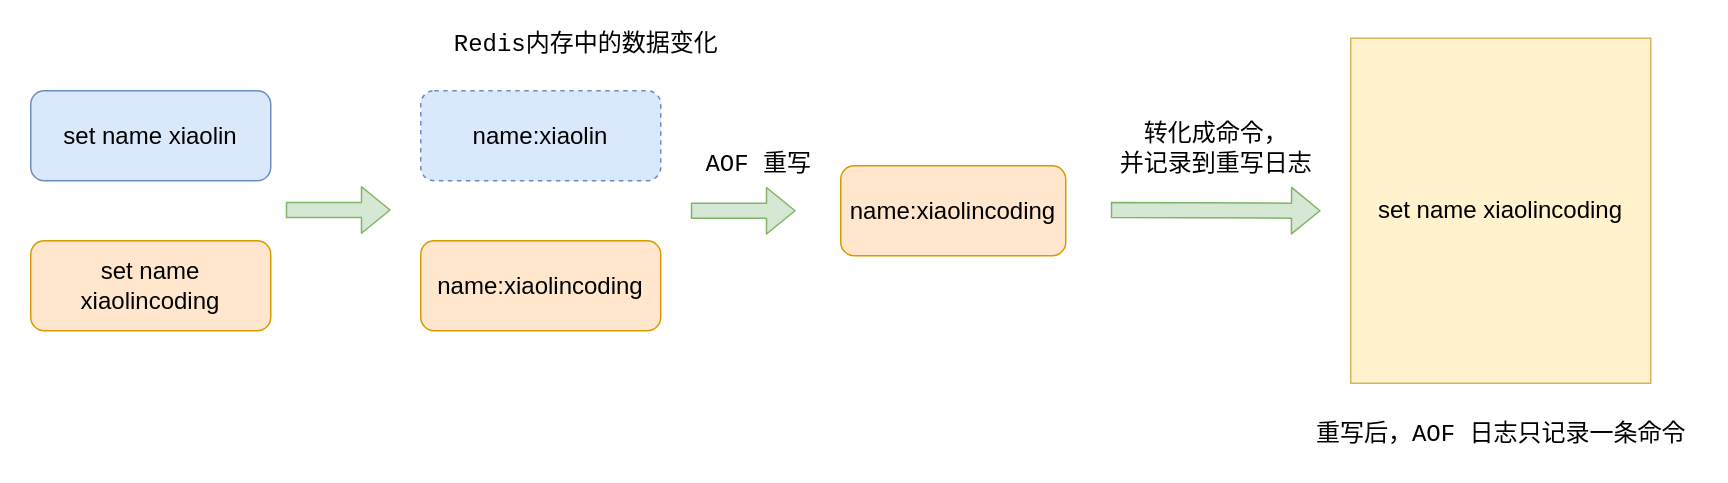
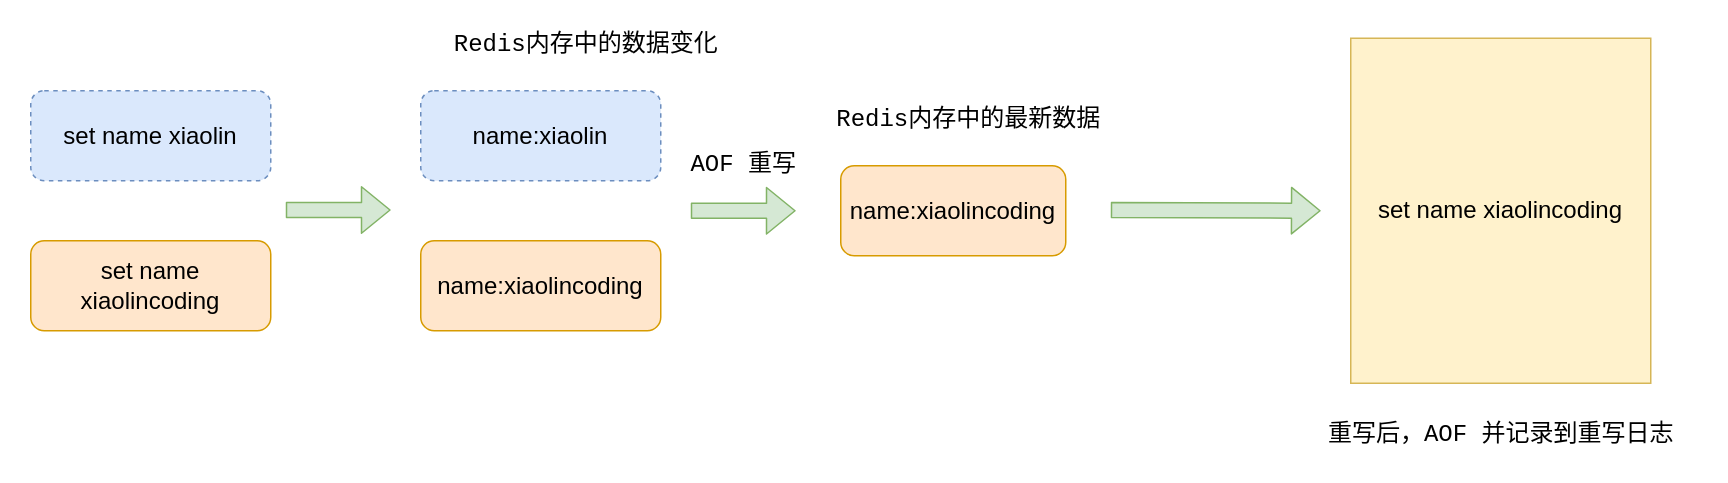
node "Redis内存中的最新数据": added
node "set name xiaolin": style solid -> dashed
node "转化成命令， 并记录到重写日志": removed
node "AOF 重写": moved (758, 166) -> (743, 166)
node "重写后，AOF 日志只记录一条命令": label "重写后，AOF 日志只记录一条命令" -> "重写后，AOF 并记录到重写日志"
